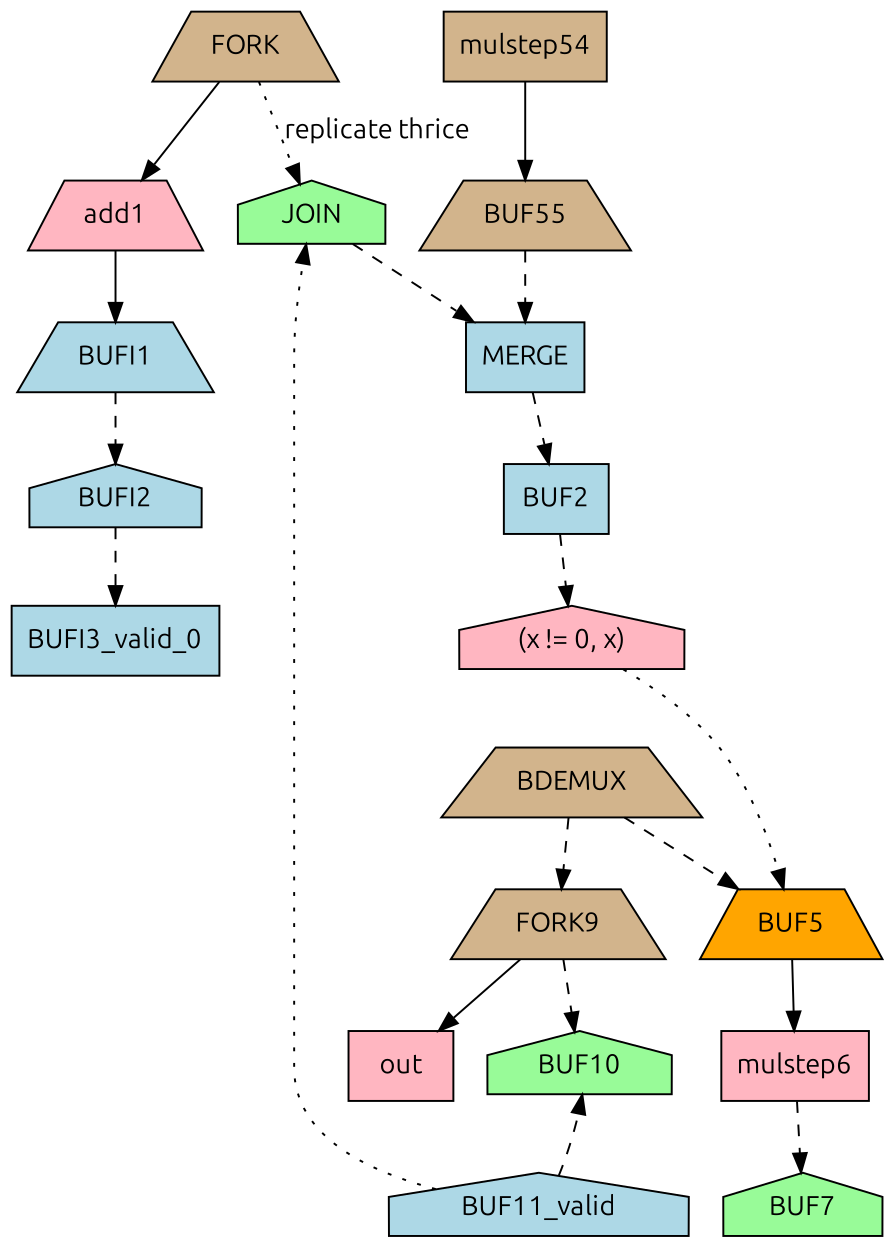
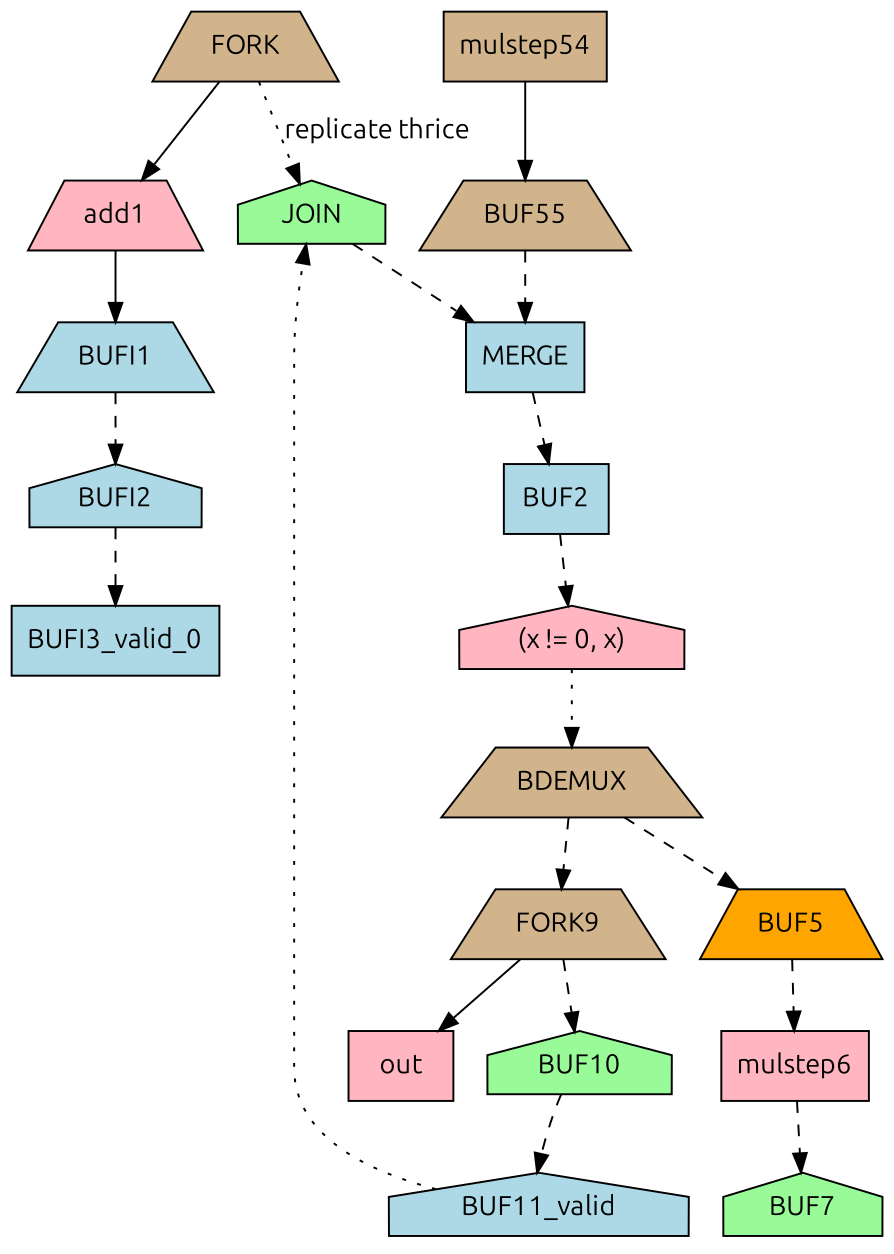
edge "(x != 0, x)" -> "BUF5": now "(x != 0, x)" -> "BDEMUX"
edge "BUF5" -> "mulstep6": style solid -> dashed
edge "BUF11_valid" -> "BUF10": reversed
